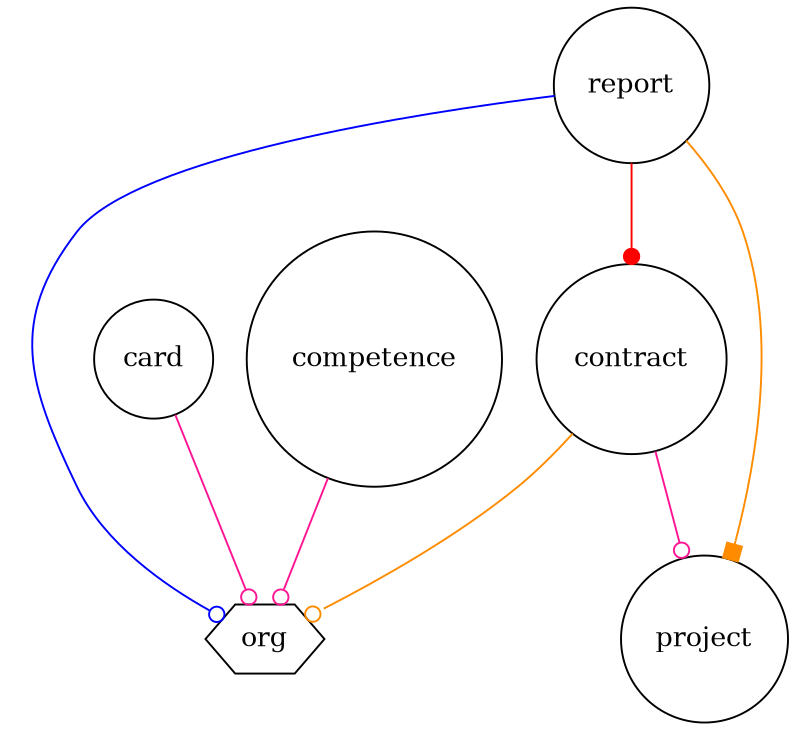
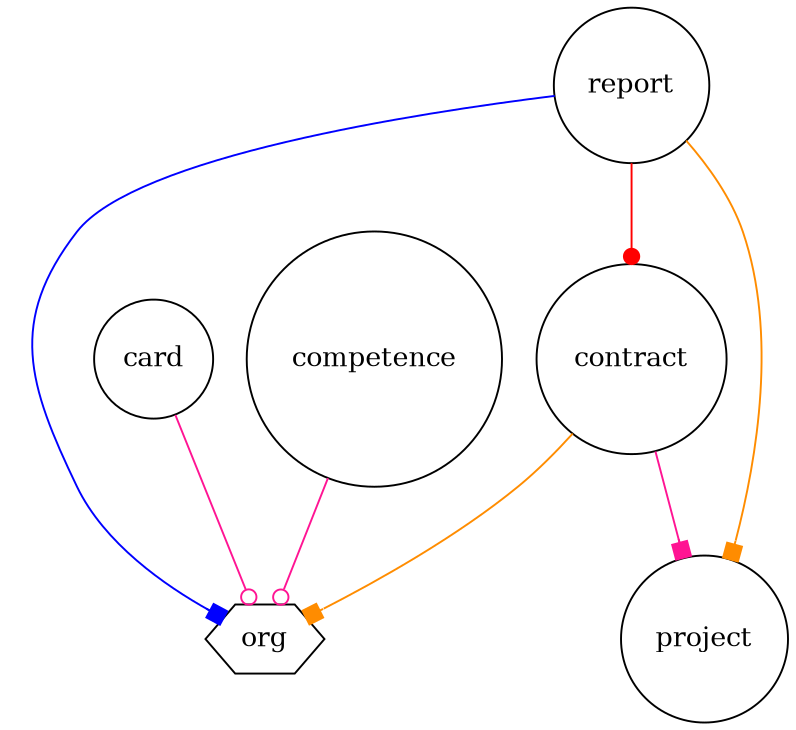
edge "report" -> "org": arrowhead odot -> box
edge "contract" -> "project": arrowhead odot -> box
edge "contract" -> "org": arrowhead odot -> box
